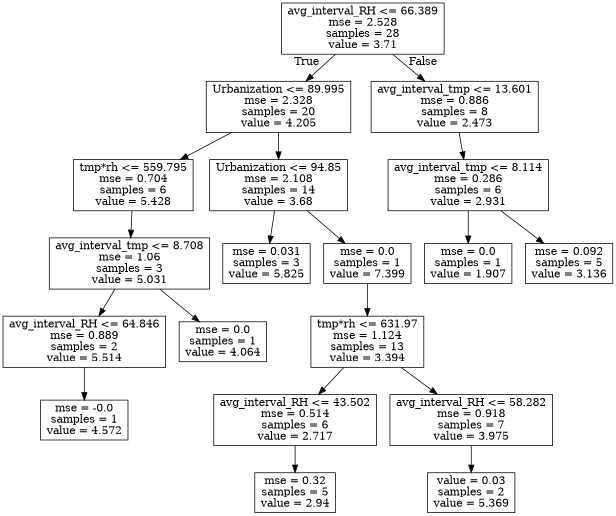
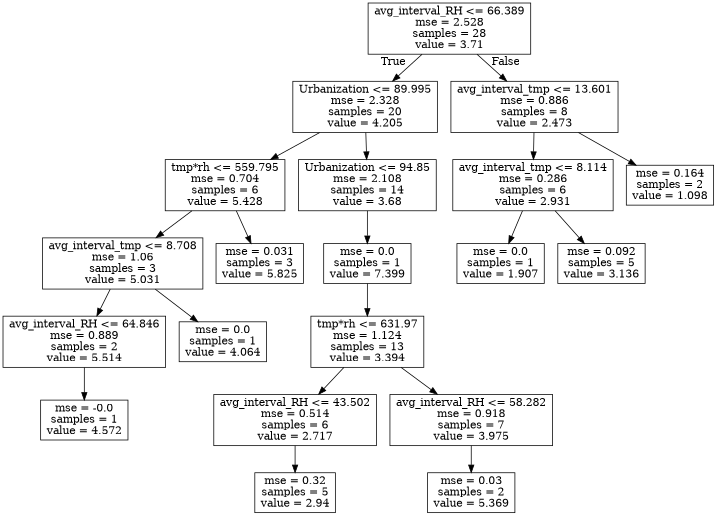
node "mse = 0.164 samples = 2 value = 1.098": added
edge "Urbanization <= 94.85 mse = 2.108 samples = 14 value = 3.68" -> "mse = 0.031 samples = 3 value = 5.825": now "tmp*rh <= 559.795 mse = 0.704 samples = 6 value = 5.428" -> "mse = 0.031 samples = 3 value = 5.825"
node "value = 0.03 samples = 2 value = 5.369": label "value = 0.03 samples = 2 value = 5.369" -> "mse = 0.03 samples = 2 value = 5.369"
